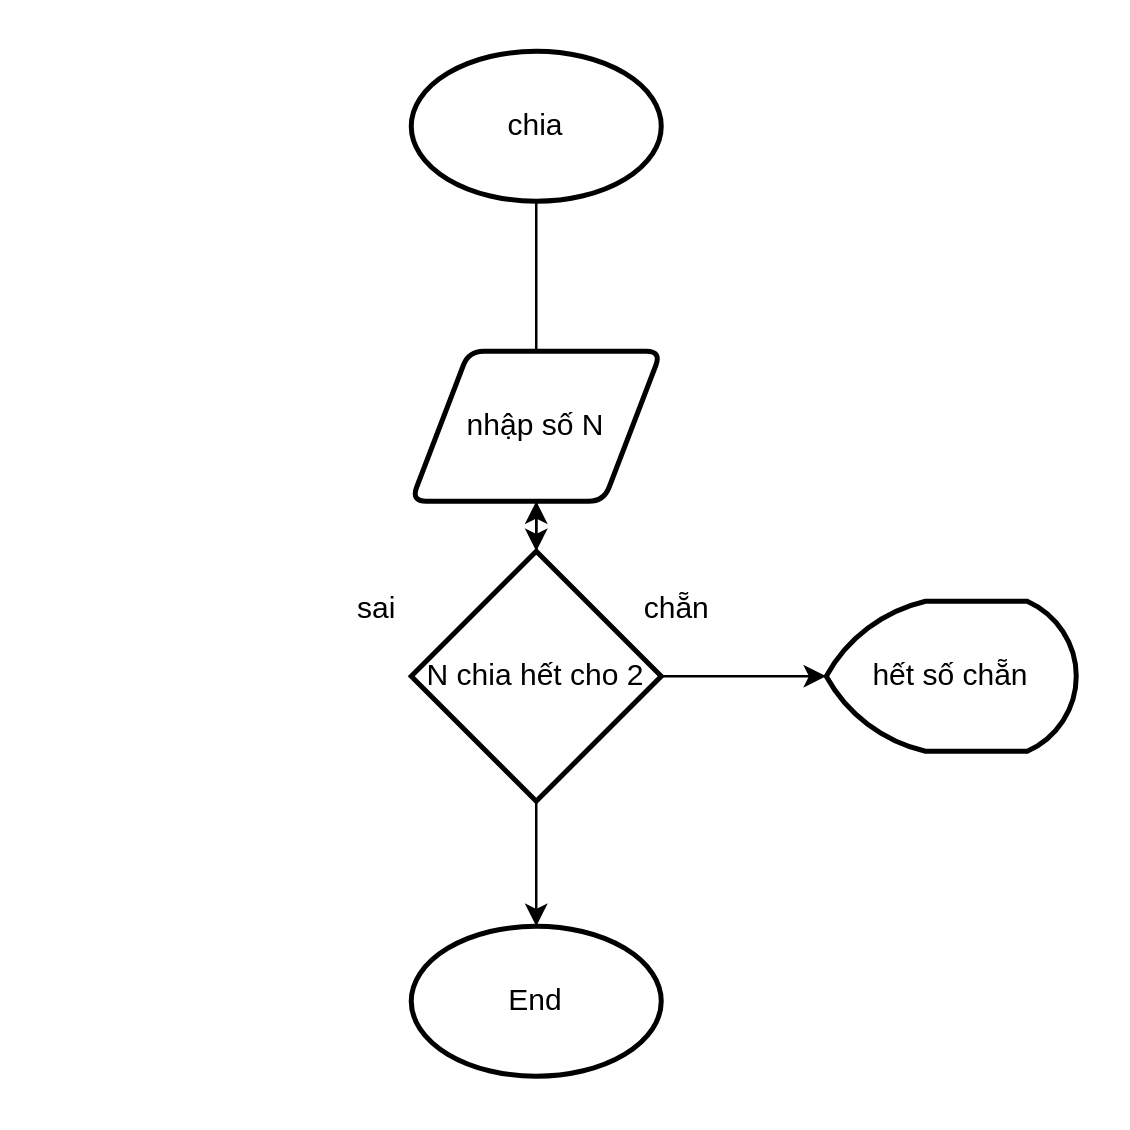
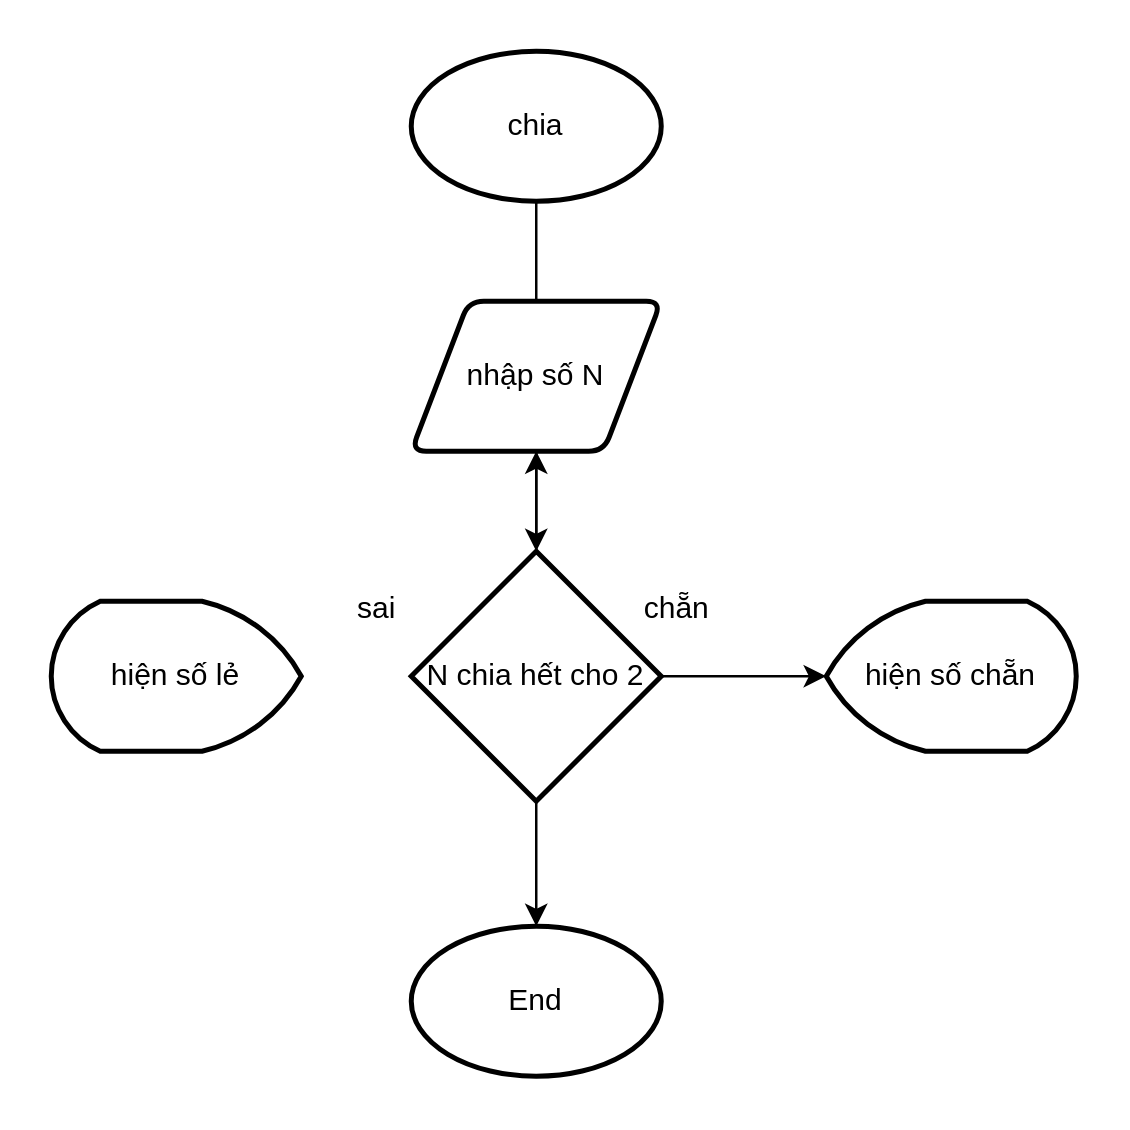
node "nhập số N": moved (536, 426) -> (536, 376)
node "hiện số lẻ": added
node "hết số chẵn": label "hết số chẵn" -> "hiện số chẵn"
